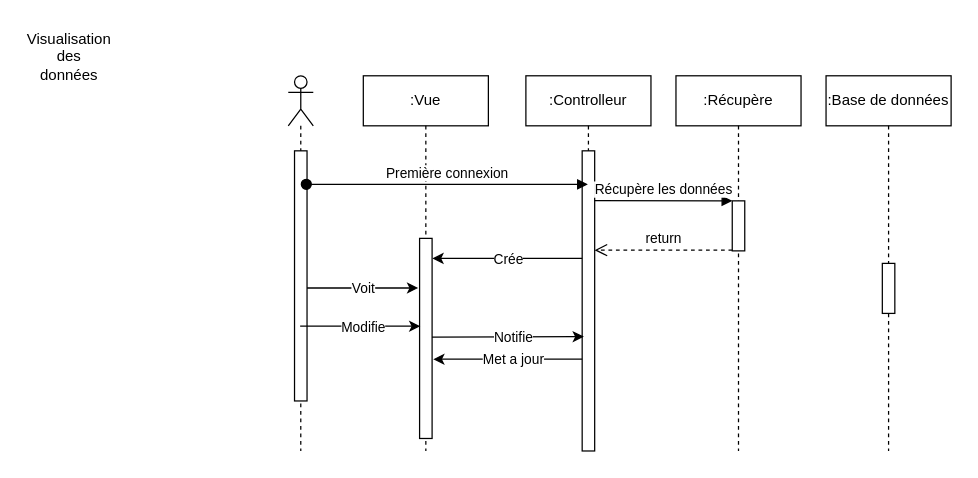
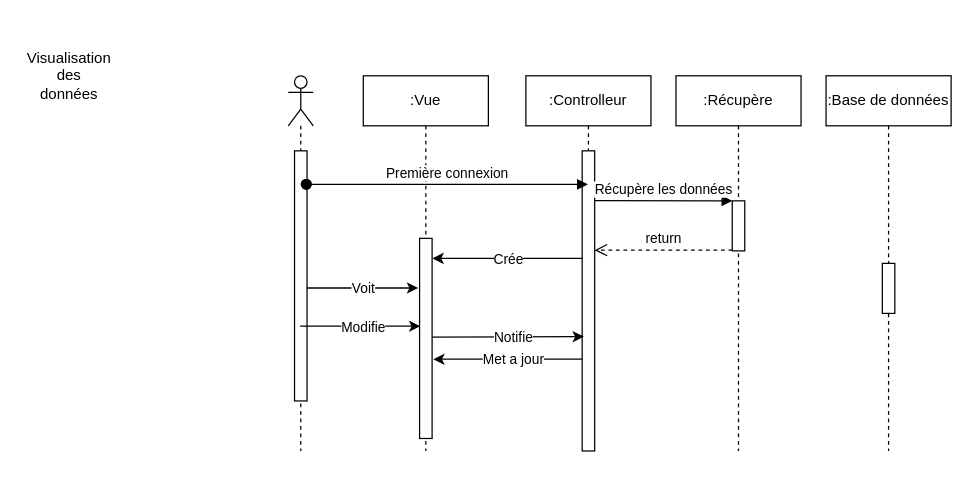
node "Visualisation des données": moved (69, 57) -> (69, 76)
